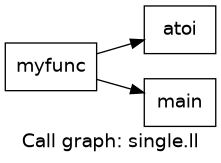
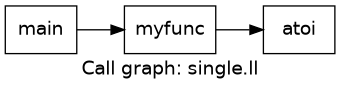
edge "myfunc" -> "main": reversed
